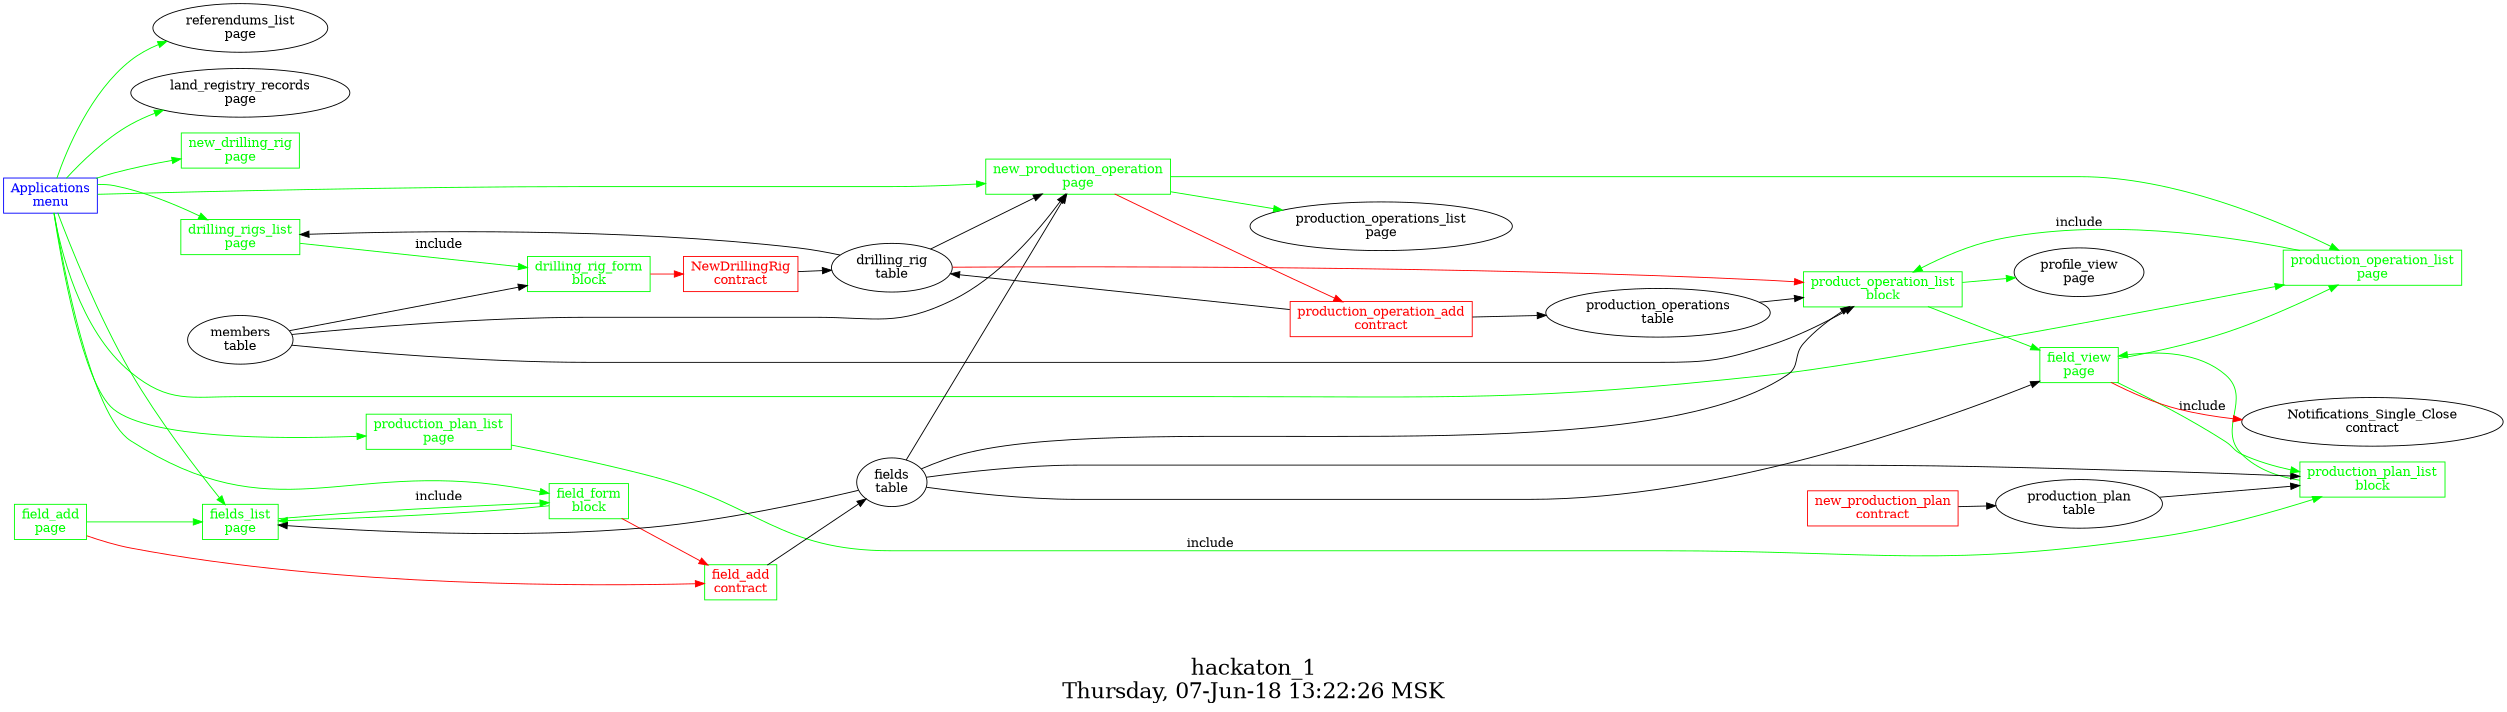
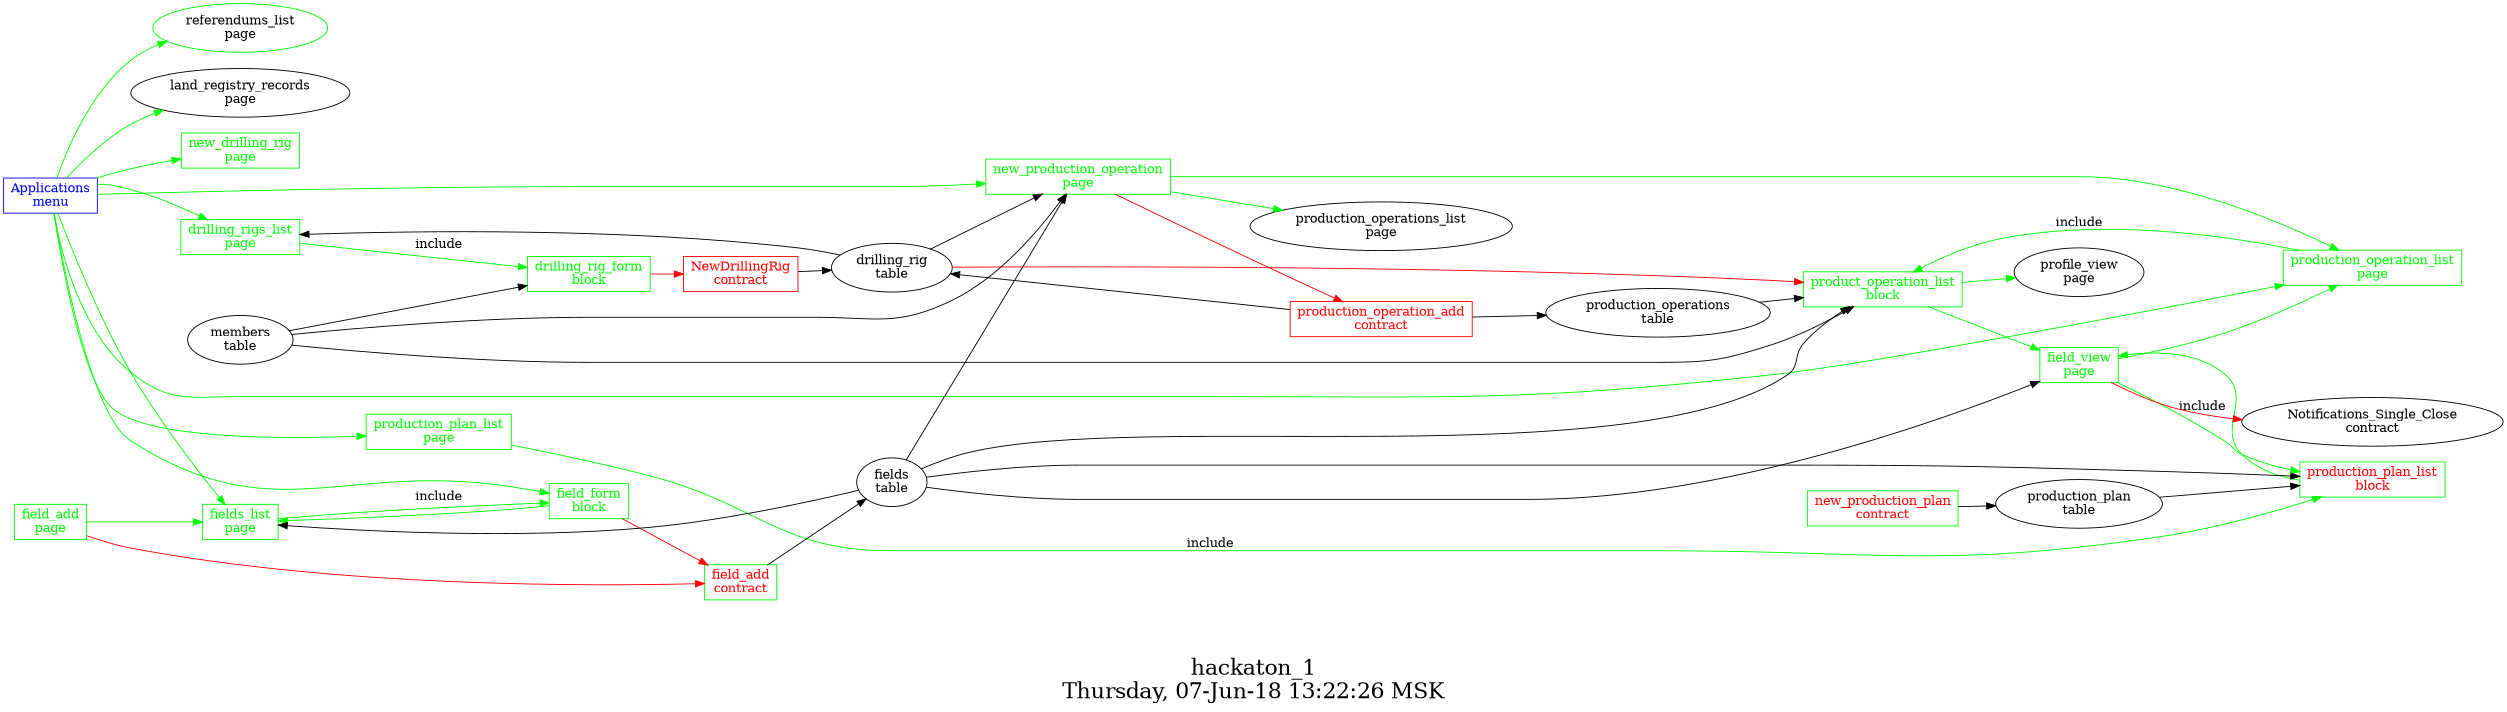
node "referendums_list page": color black -> green
node "production_plan_list block": fontcolor green -> red
node "new_production_plan contract": color red -> green
